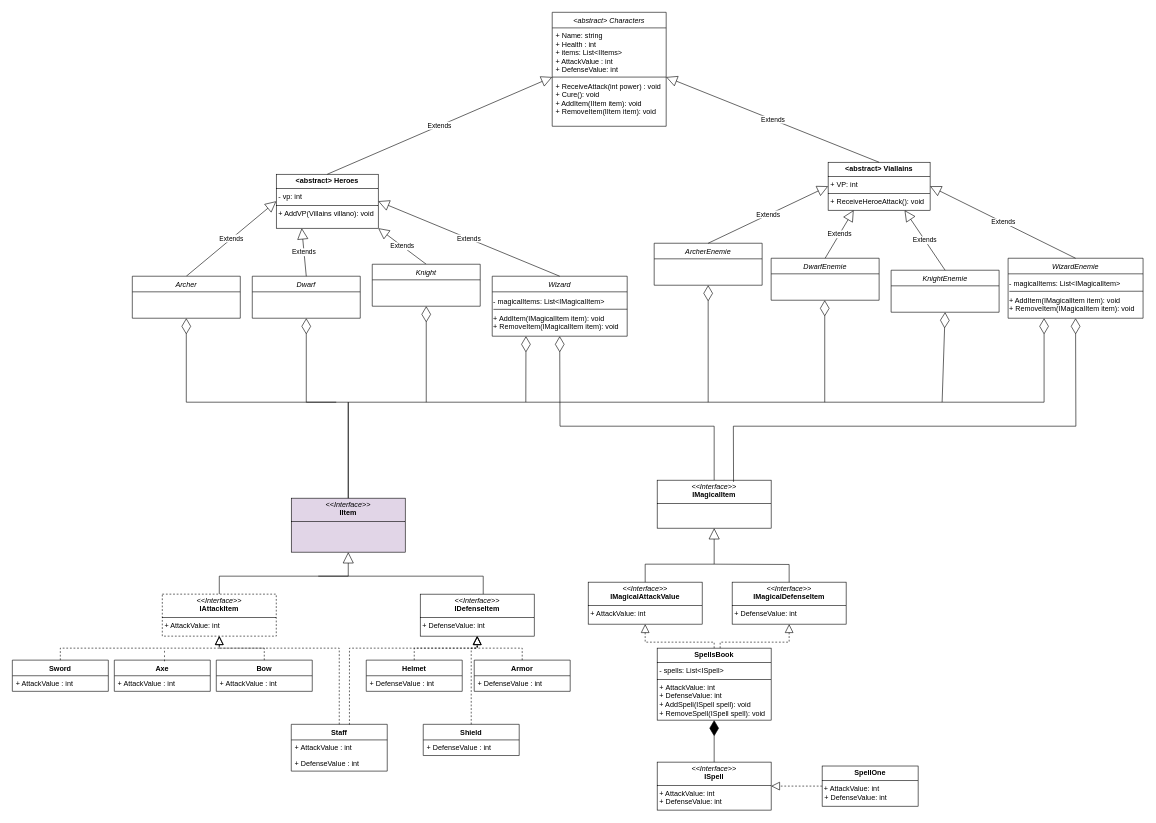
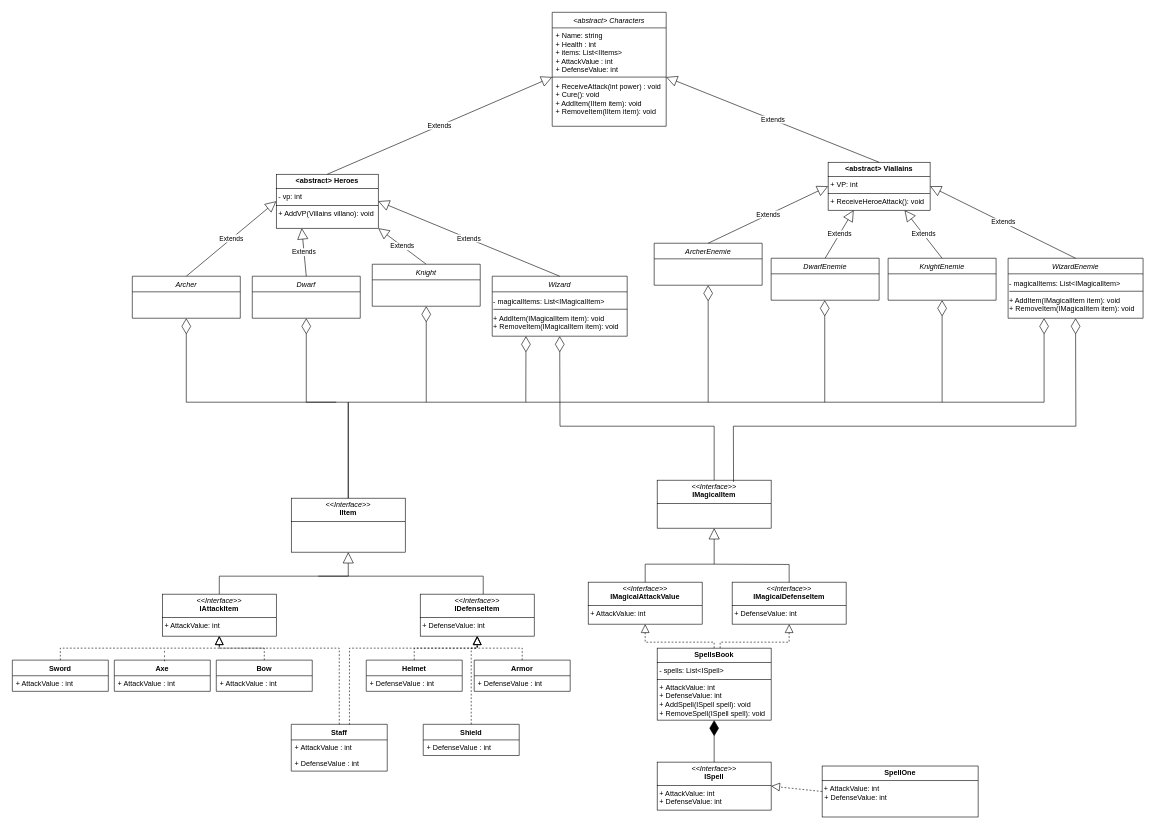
node "KnightEnemie": moved (945, 291) -> (942, 279)
node "<<Interface>> IItem": fillcolor #e1d5e7 -> #ffffff
node "<<Interface>> IAttackItem + AttackValue: int": style dashed -> solid
node "SpellOne + AttackValue: int + DefenseValue: int": size 96x40 -> 156x51
